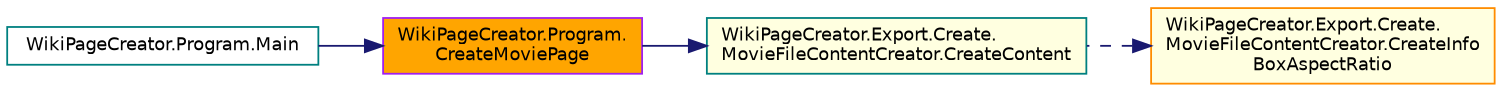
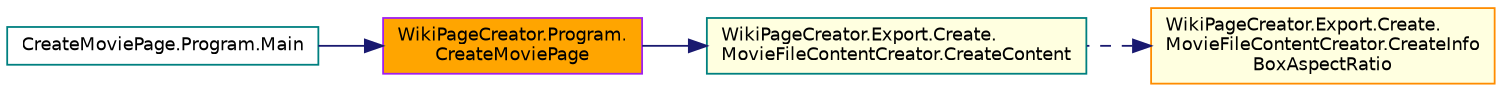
node "WikiPageCreator.Program.Main": label "WikiPageCreator.Program.Main" -> "CreateMoviePage.Program.Main"
